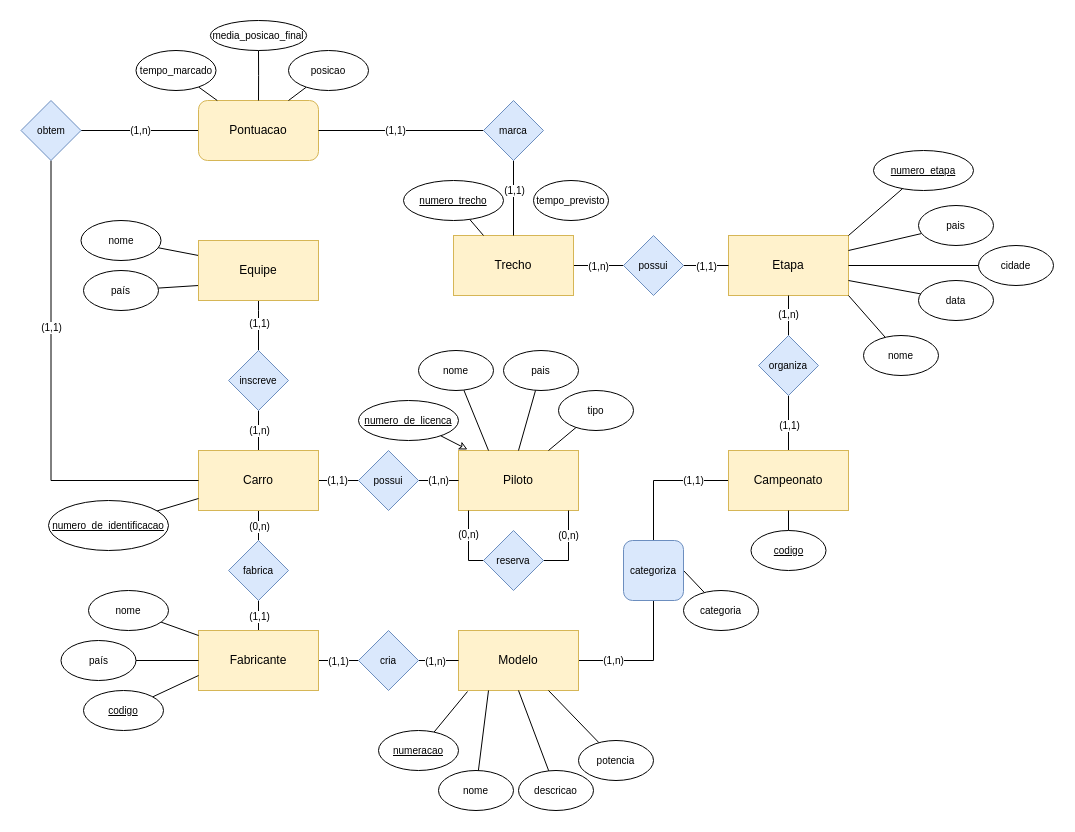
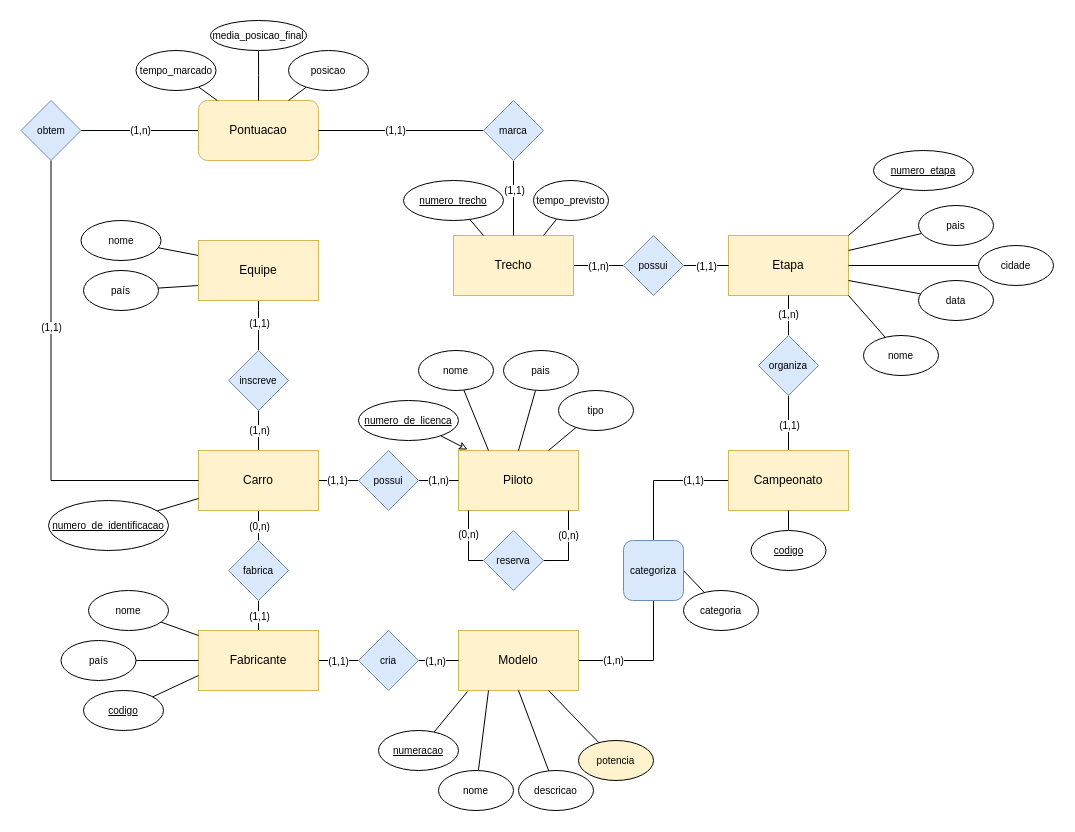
edge "tempo_previsto" -- "Trecho": added
node "potencia": fillcolor #ffffff -> #fff2cc
